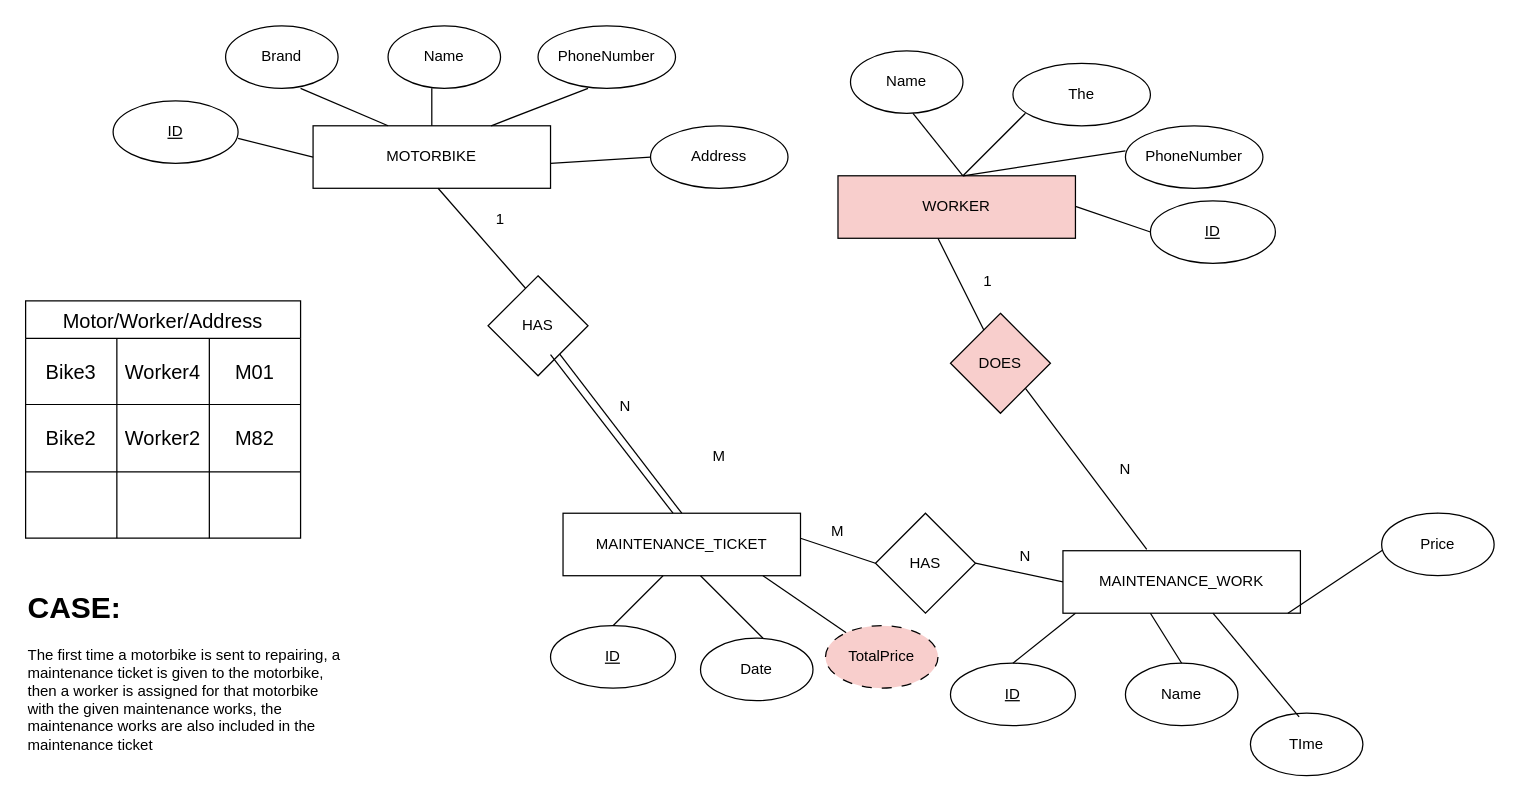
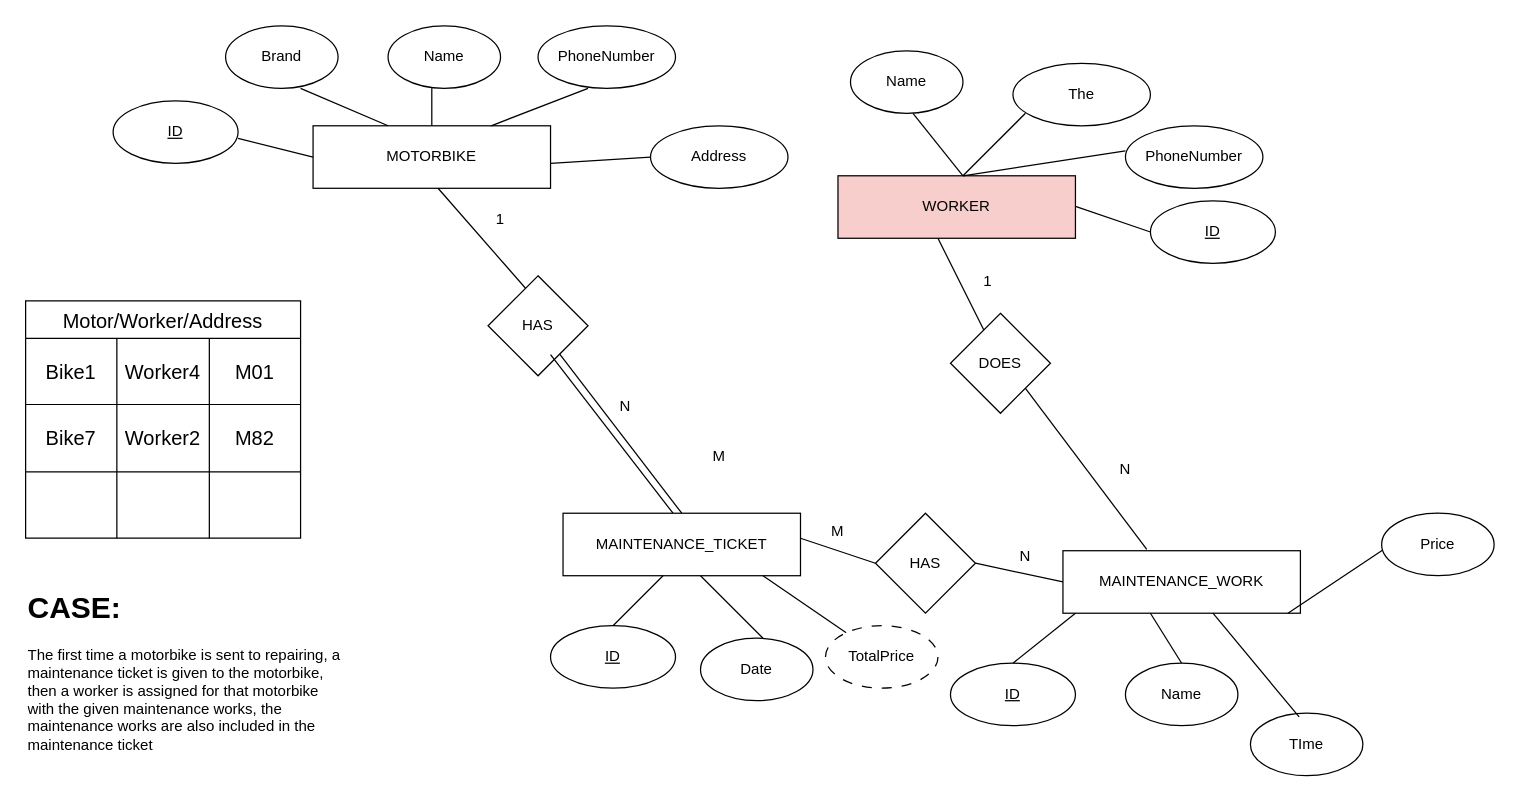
node "DOES": fillcolor #f8cecc -> #ffffff
node "Bike3": label "Bike3" -> "Bike1"
node "Bike2": label "Bike2" -> "Bike7"
node "TotalPrice": fillcolor #f8cecc -> #ffffff
